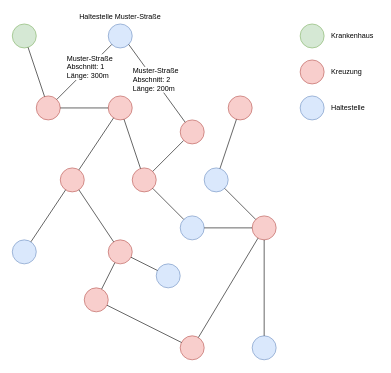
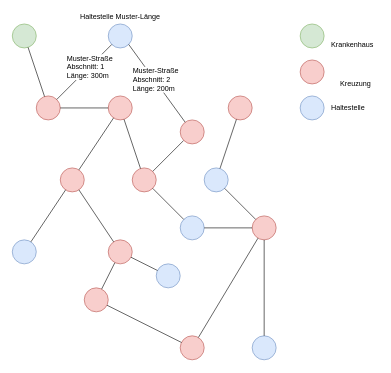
node "Haltestelle Muster-Straße": label "Haltestelle Muster-Straße" -> "Haltestelle Muster-Länge"
node "Krankenhaus": moved (354, 36) -> (354, 45)
node "Kreuzung": moved (354, 72) -> (363, 84)
